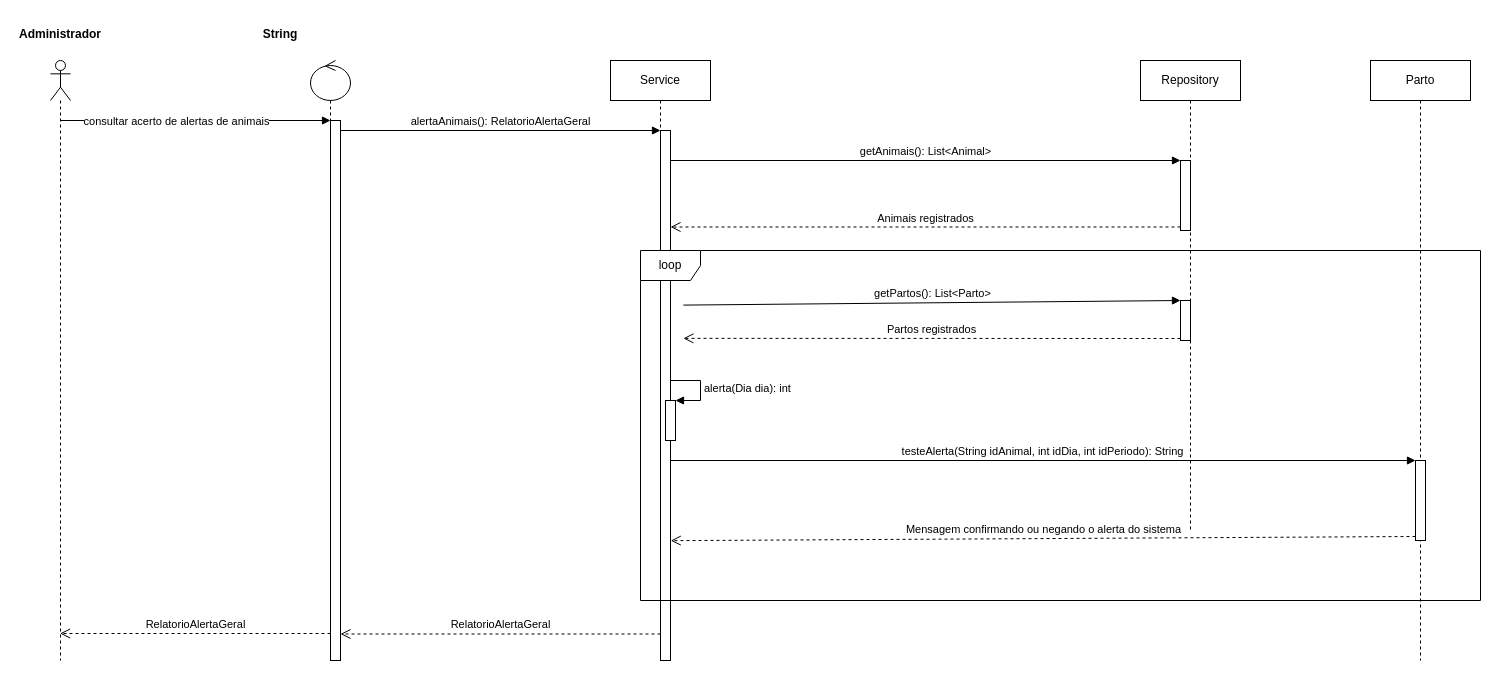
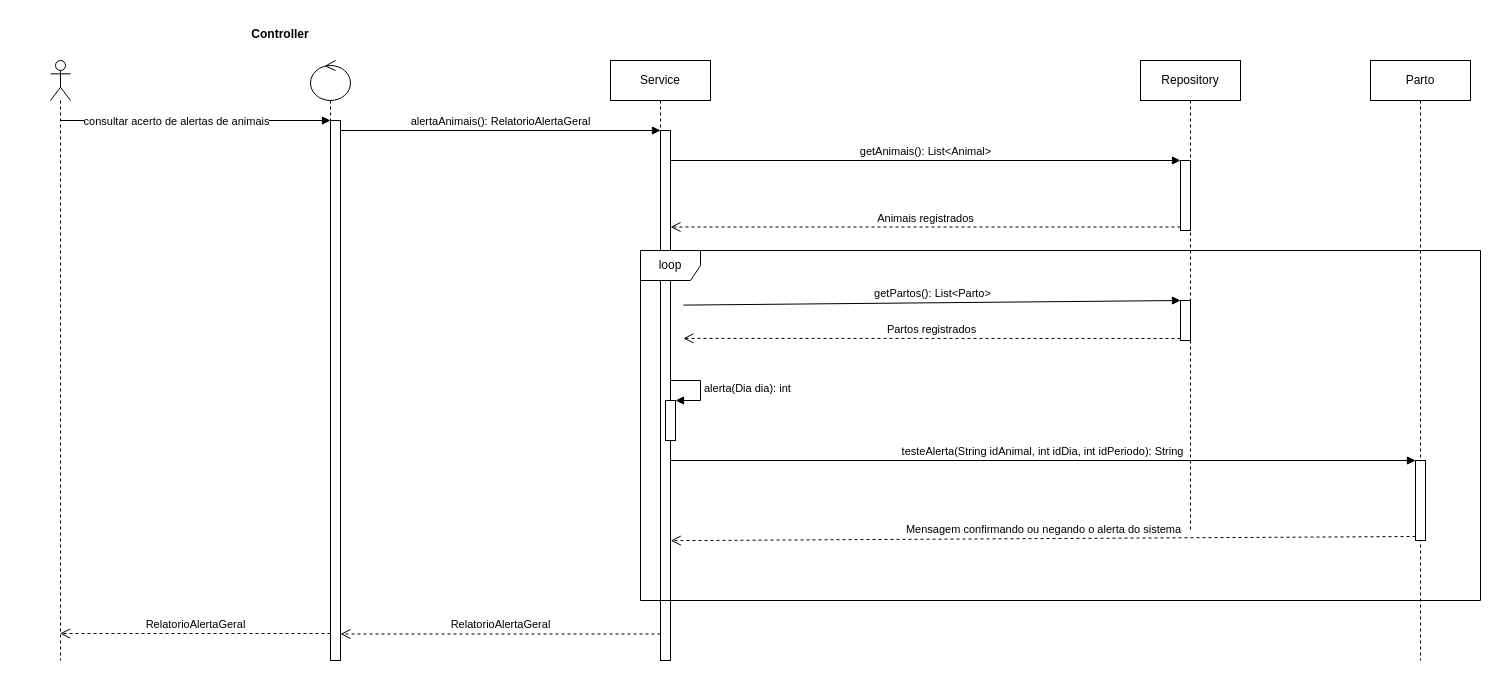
node "Administrador": removed
node "String": label "String" -> "Controller"
